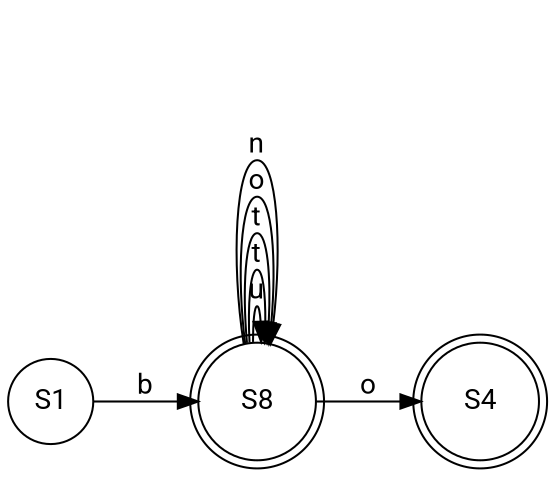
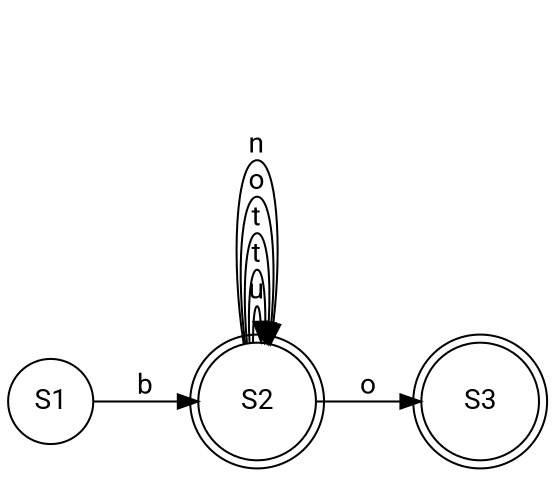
node "S8": label "S8" -> "S2"
node "S4": label "S4" -> "S3"
